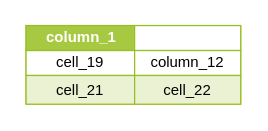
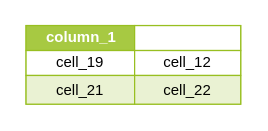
node "column_12": label "column_12" -> "cell_12"
